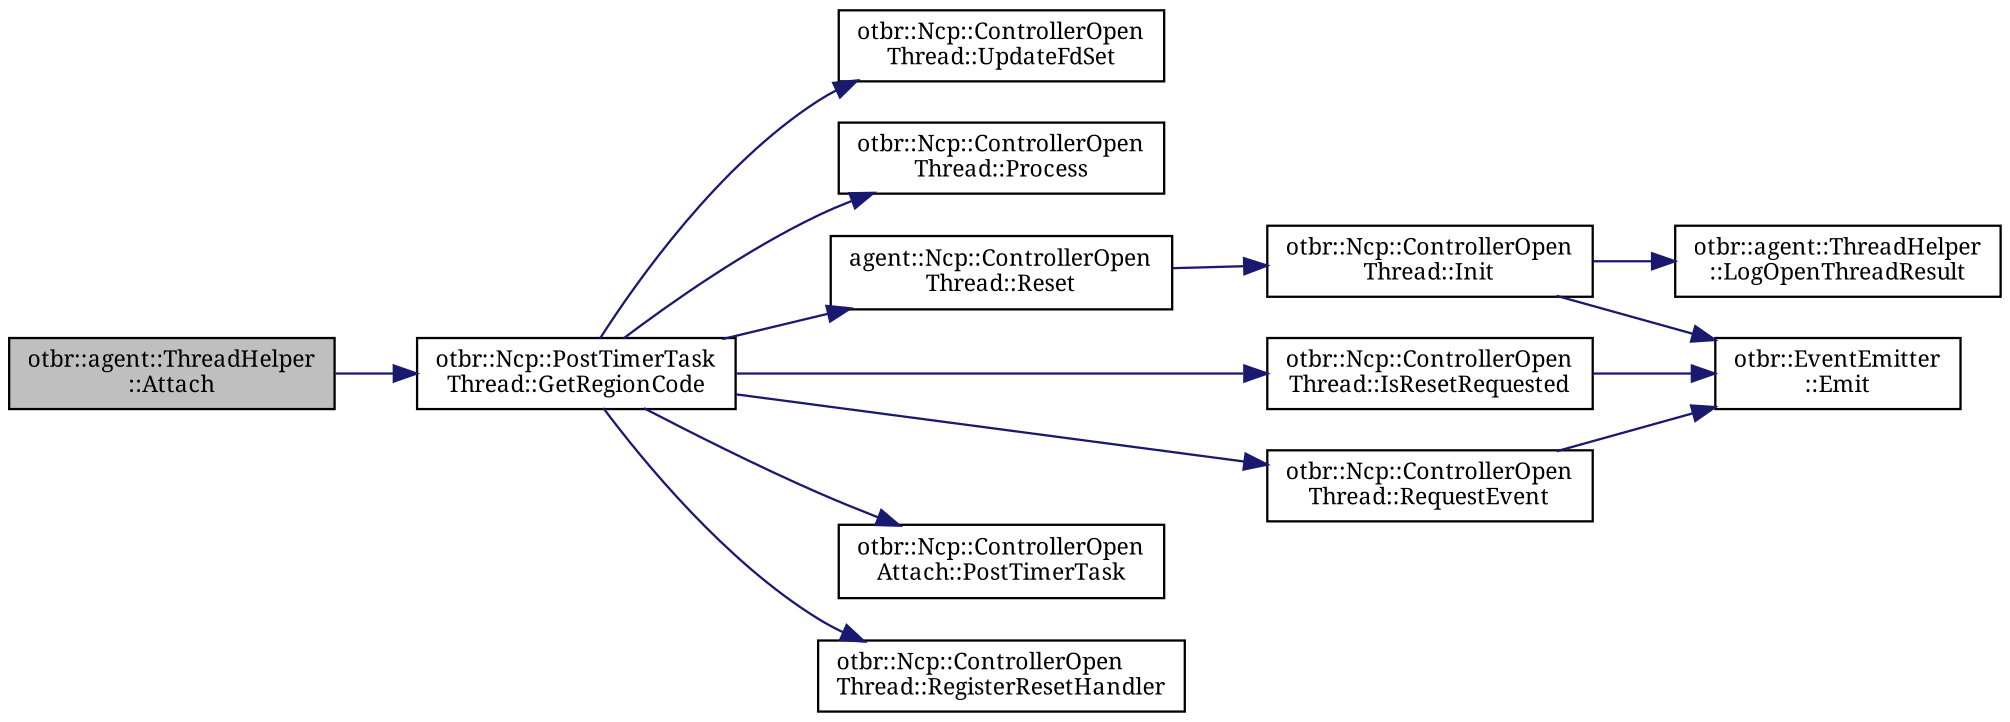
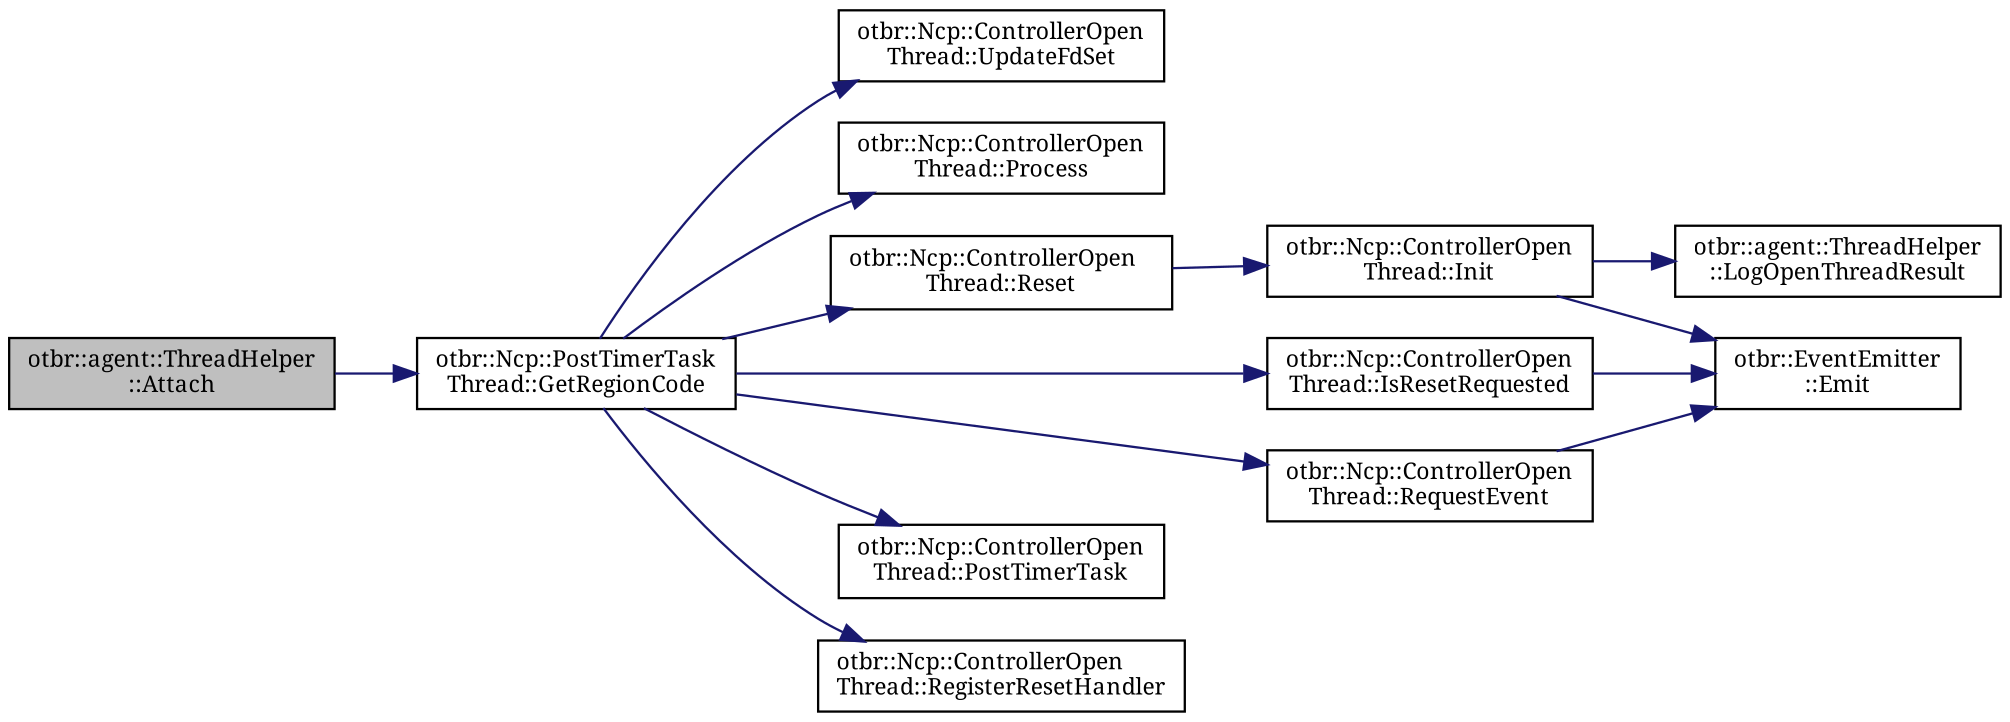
node "agent::Ncp::ControllerOpen Thread::Reset": label "agent::Ncp::ControllerOpen Thread::Reset" -> "otbr::Ncp::ControllerOpen Thread::Reset"
node "otbr::Ncp::ControllerOpen Attach::PostTimerTask": label "otbr::Ncp::ControllerOpen Attach::PostTimerTask" -> "otbr::Ncp::ControllerOpen Thread::PostTimerTask"
